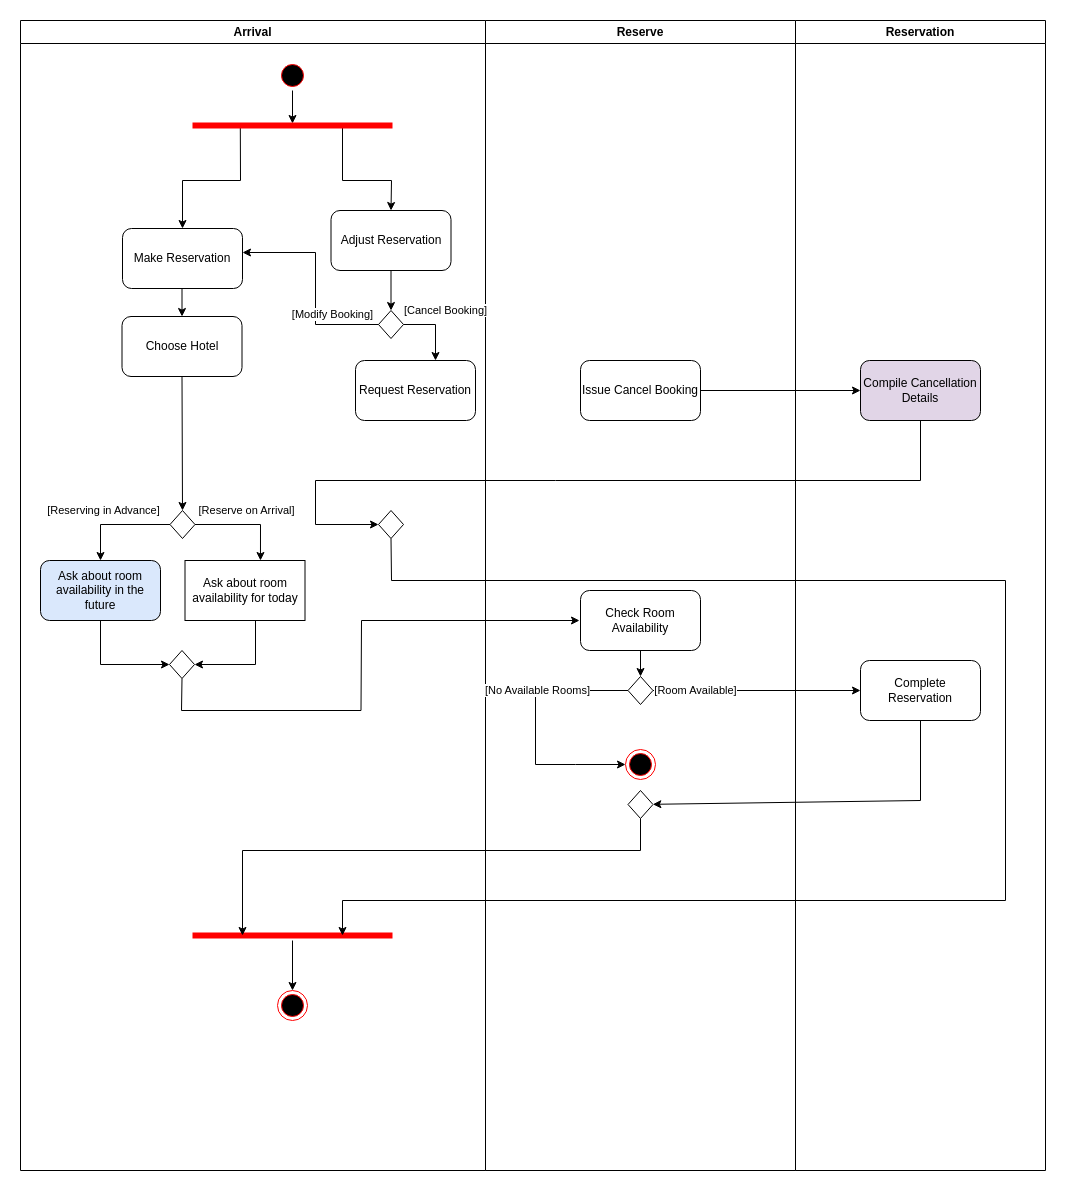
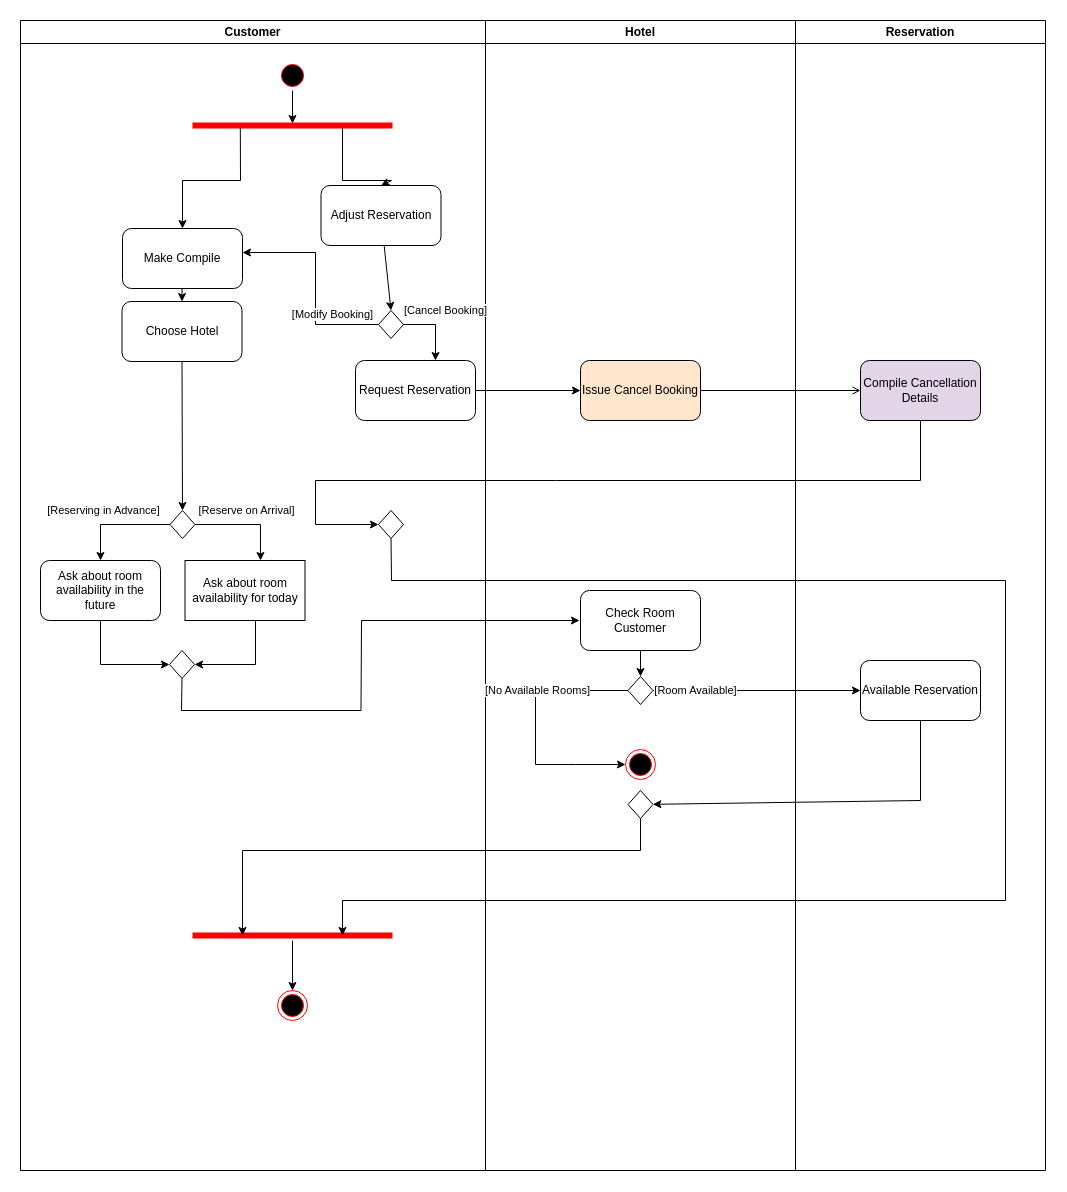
node "Arrival": label "Arrival" -> "Customer"
node "Reserve": label "Reserve" -> "Hotel"
node "Adjust Reservation": moved (391, 241) -> (381, 216)
node "Make Reservation": label "Make Reservation" -> "Make Compile"
node "Choose Hotel": moved (182, 347) -> (182, 332)
edge "Request Reservation" -> "Issue Cancel Booking": added
node "Issue Cancel Booking": fillcolor #ffffff -> #ffe6cc
edge "Issue Cancel Booking" -> "Compile Cancellation Details": arrowhead classic -> open
node "Ask about room availability in the future": fillcolor #dae8fc -> #ffffff
node "Check Room Availability": label "Check Room Availability" -> "Check Room Customer"
node "Complete Reservation": label "Complete Reservation" -> "Available Reservation"
